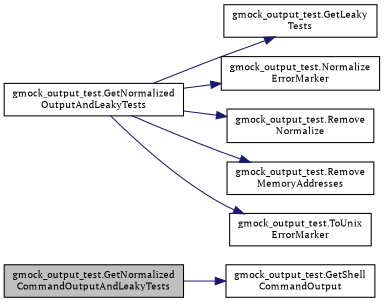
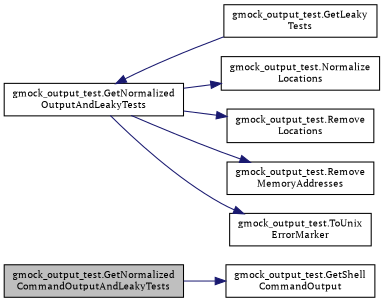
edge "gmock_output_test.GetNormalized OutputAndLeakyTests" -> "gmock_output_test.GetLeaky Tests": reversed
node "gmock_output_test.Normalize ErrorMarker": label "gmock_output_test.Normalize ErrorMarker" -> "gmock_output_test.Normalize Locations"
node "gmock_output_test.Remove Normalize": label "gmock_output_test.Remove Normalize" -> "gmock_output_test.Remove Locations"
